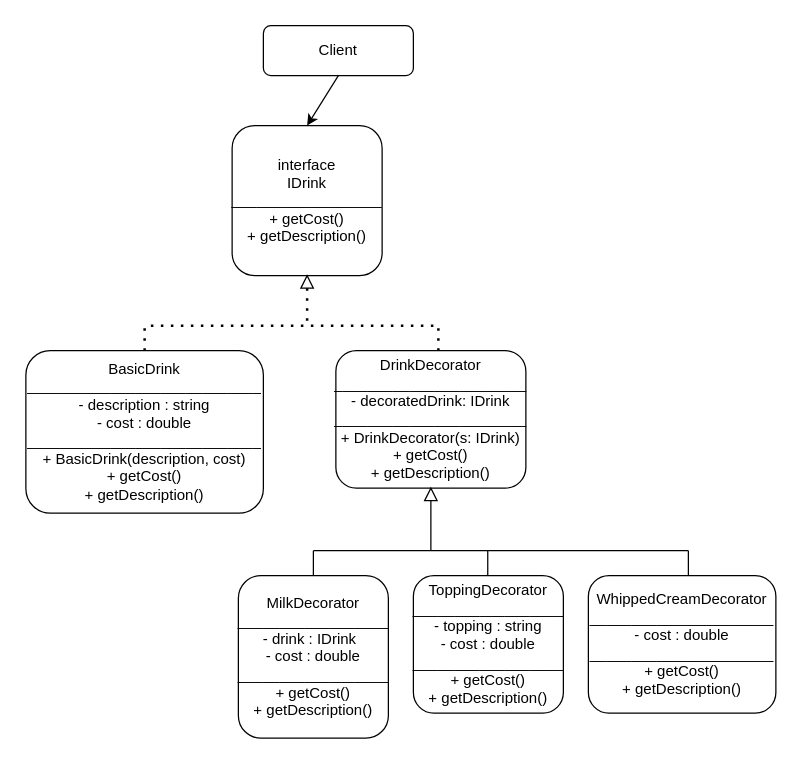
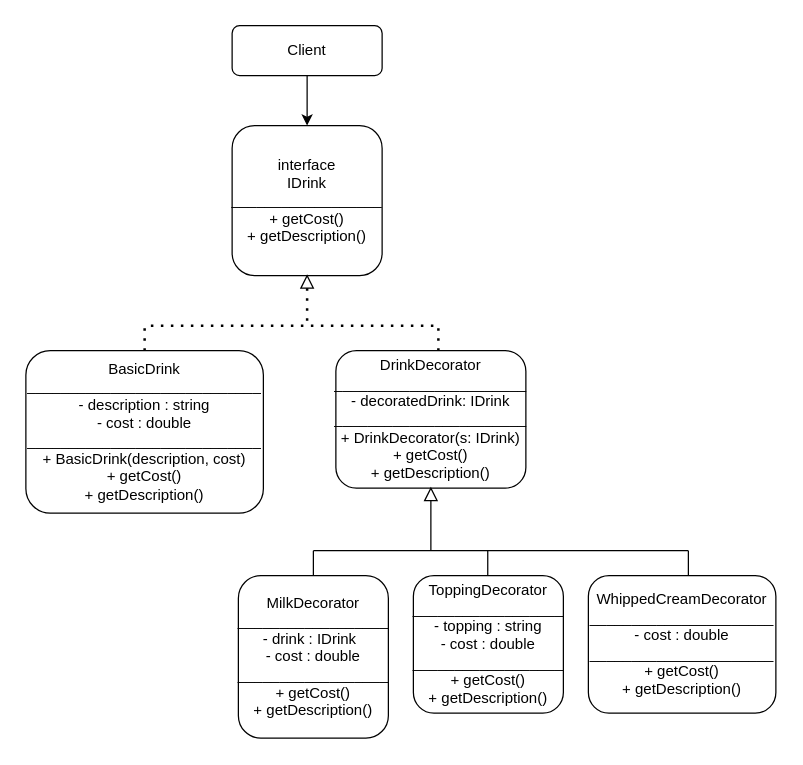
node "Client": moved (338, 51) -> (307, 51)
